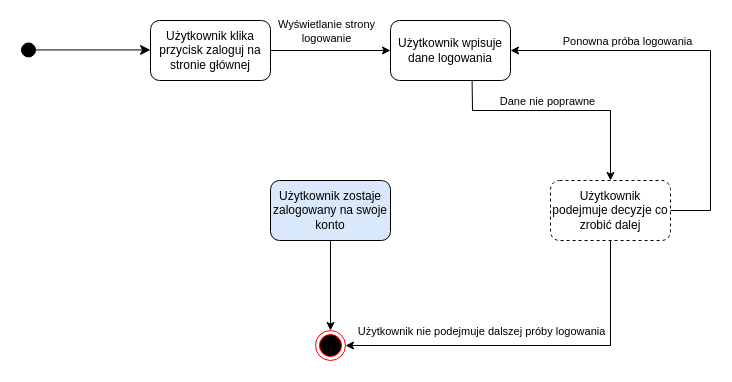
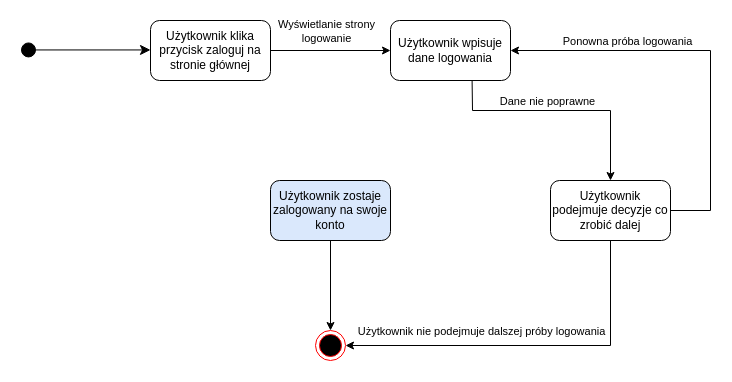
node "Użytkownik podejmuje decyzje co zrobić dalej": style dashed -> solid
